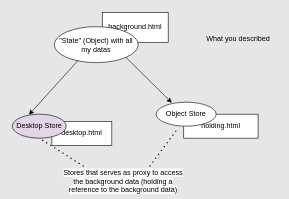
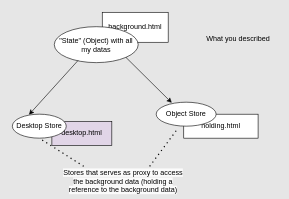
node "Desktop Store": fillcolor #e1d5e7 -> #ffffff
node "desktop.html": fillcolor #ffffff -> #e1d5e7
